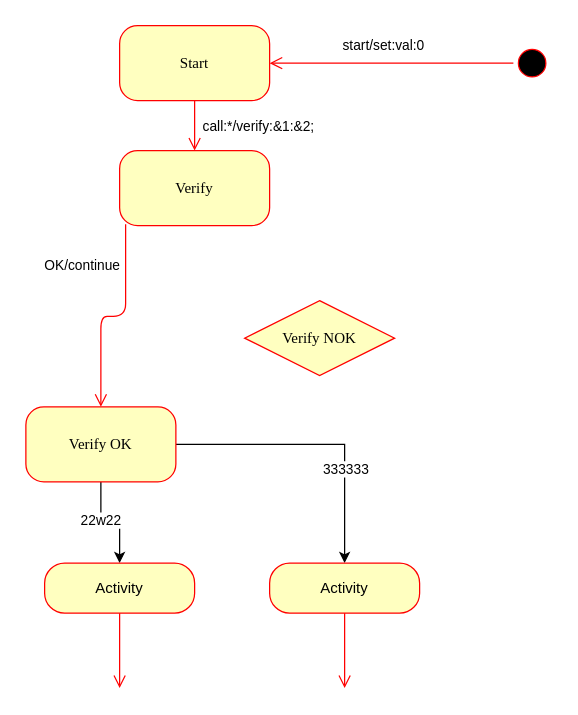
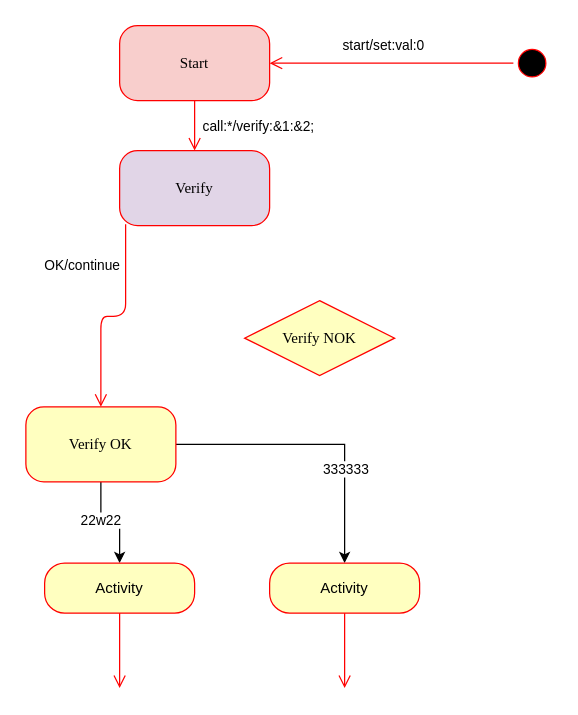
node "Start": fillcolor #ffffc0 -> #f8cecc
node "Verify": fillcolor #ffffc0 -> #e1d5e7
